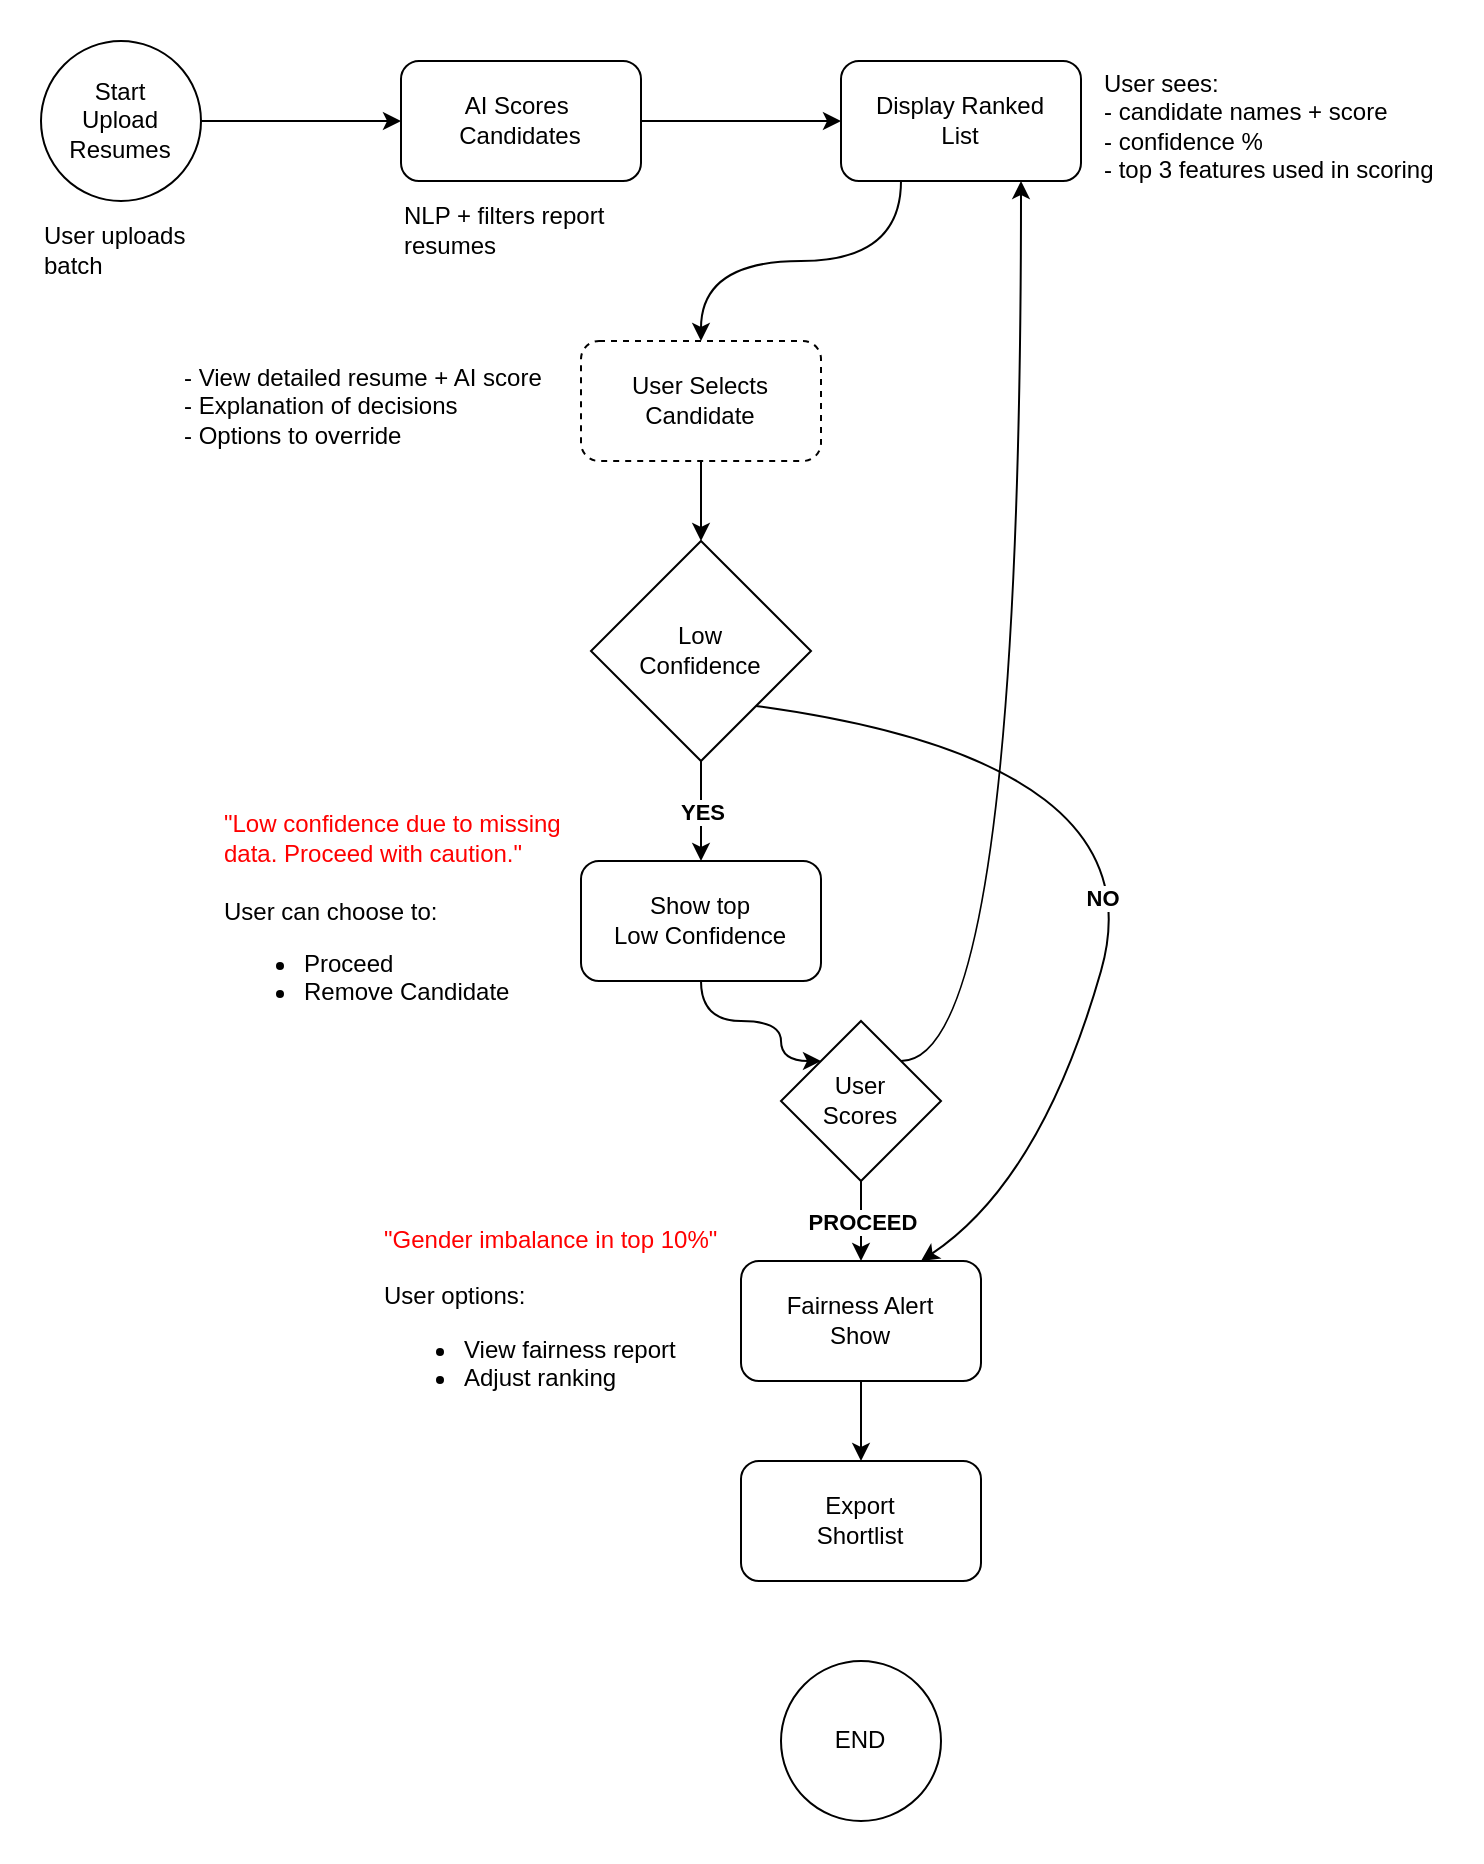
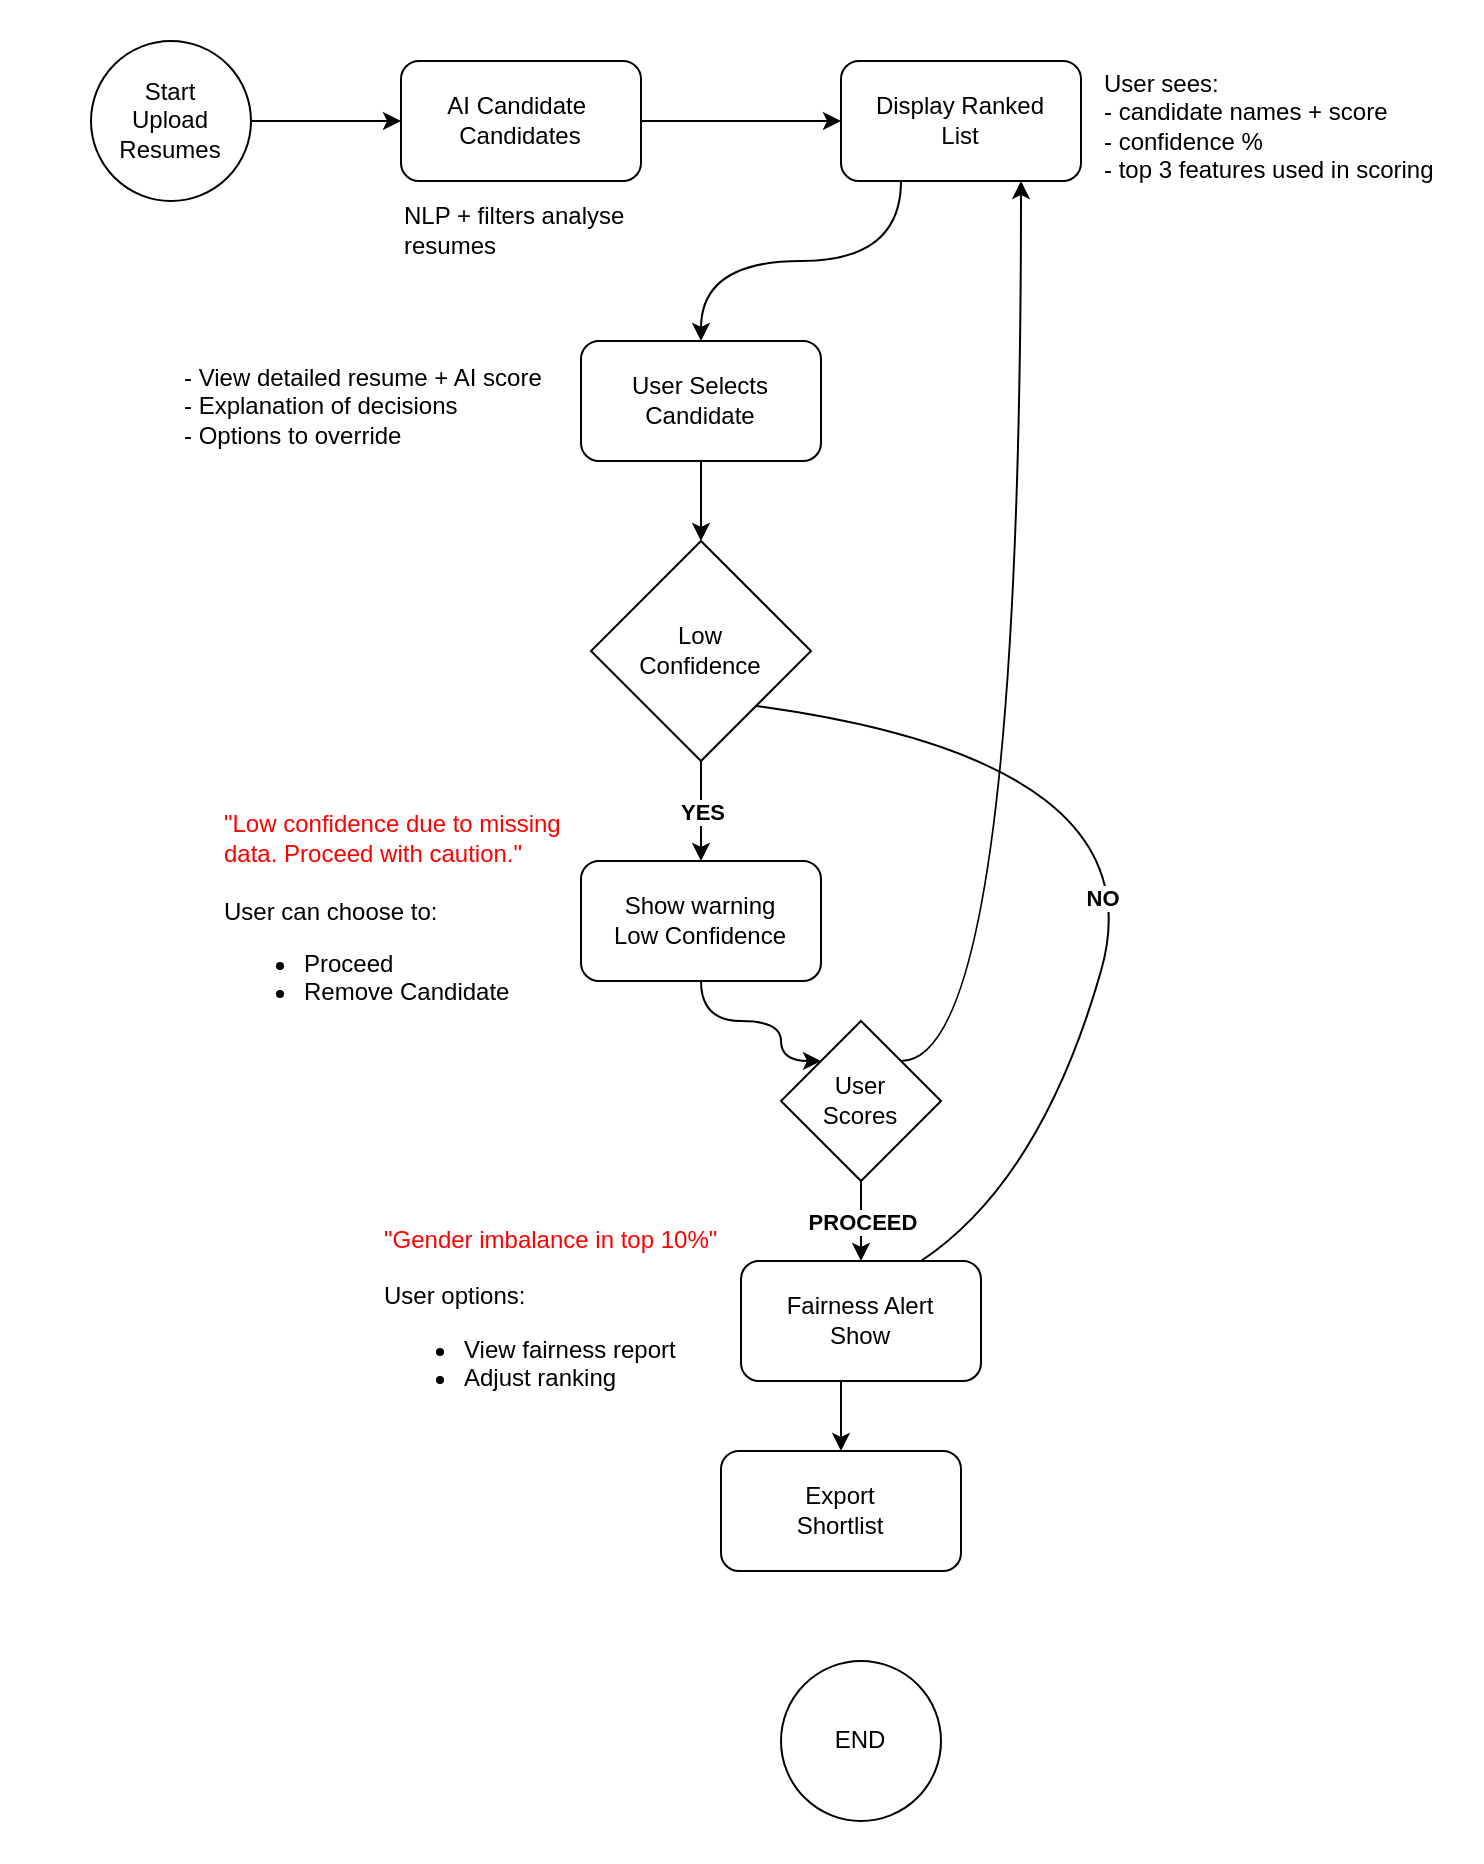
node "Start Upload Resumes": moved (121, 121) -> (171, 121)
node "AI Scores Candidates": label "AI Scores Candidates" -> "AI Candidate Candidates"
node "NLP + filters report resumes": label "NLP + filters report resumes" -> "NLP + filters analyse resumes"
node "User uploads batch": removed
node "User Selects Candidate": style dashed -> solid
node "Show top Low Confidence": label "Show top Low Confidence" -> "Show warning Low Confidence"
edge "Low Confidence" -> "Fairness Alert Show": arrowhead classic -> none
node "Export Shortlist": moved (861, 1521) -> (841, 1511)
